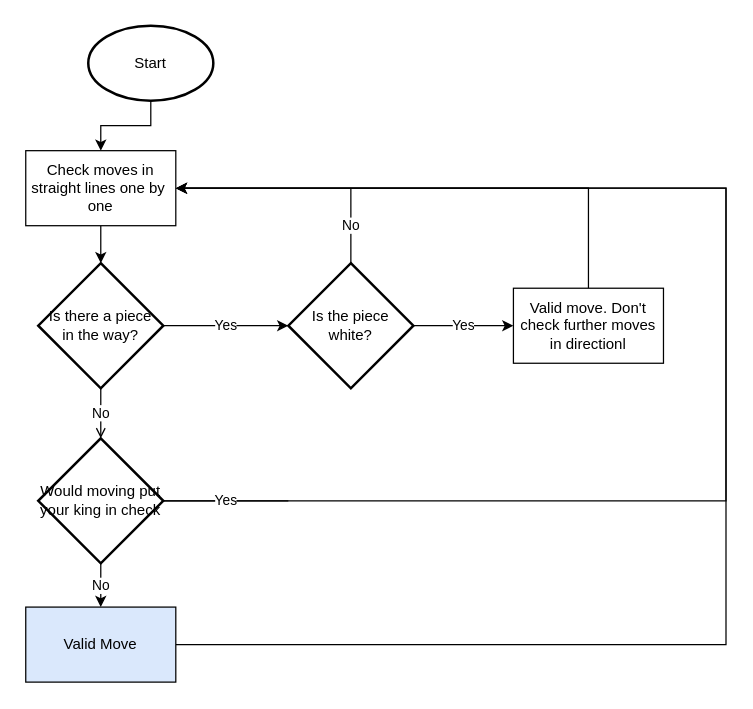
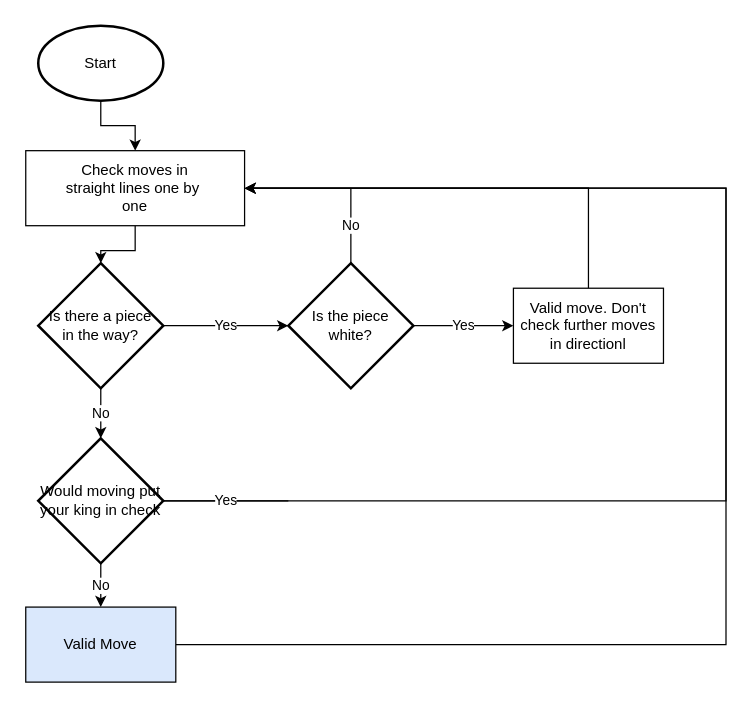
node "Start": moved (151, 63) -> (101, 63)
node "Check moves in straight lines one by one": size 150x75 -> 219x75
edge "Is there a piece in the way?" -> "Would moving put your king in check": arrowhead open -> classic
